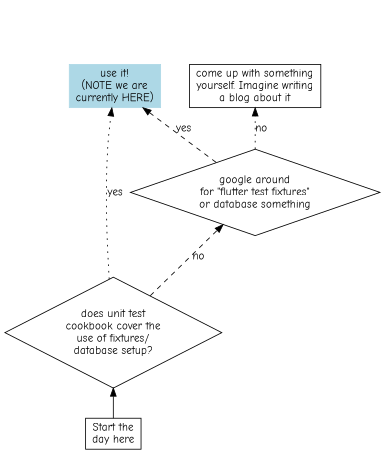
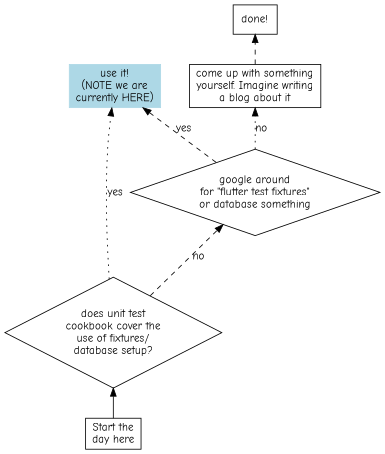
node "done!": added
